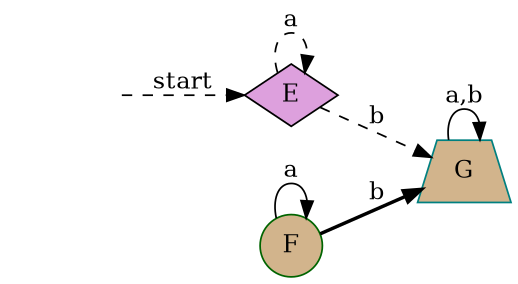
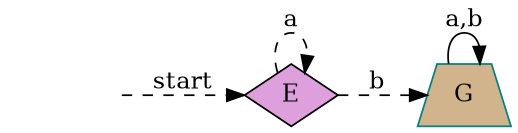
node "F": removed
